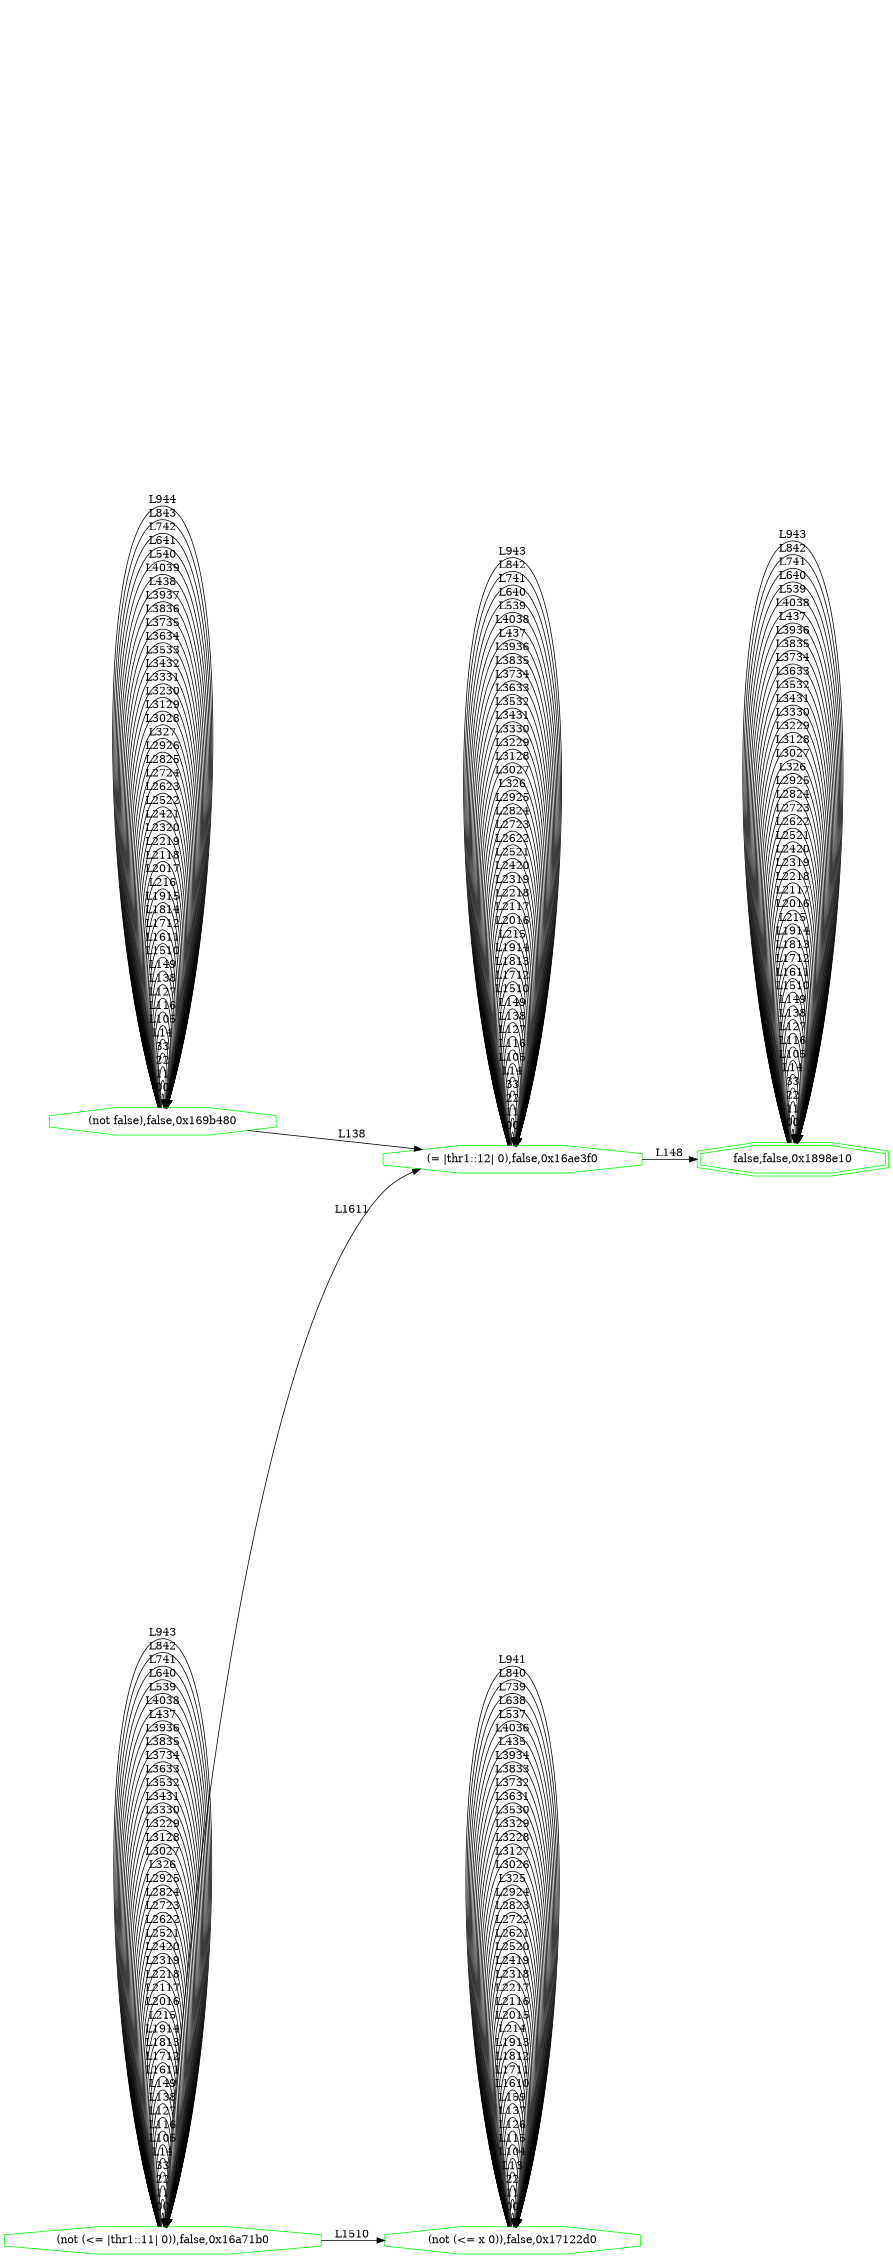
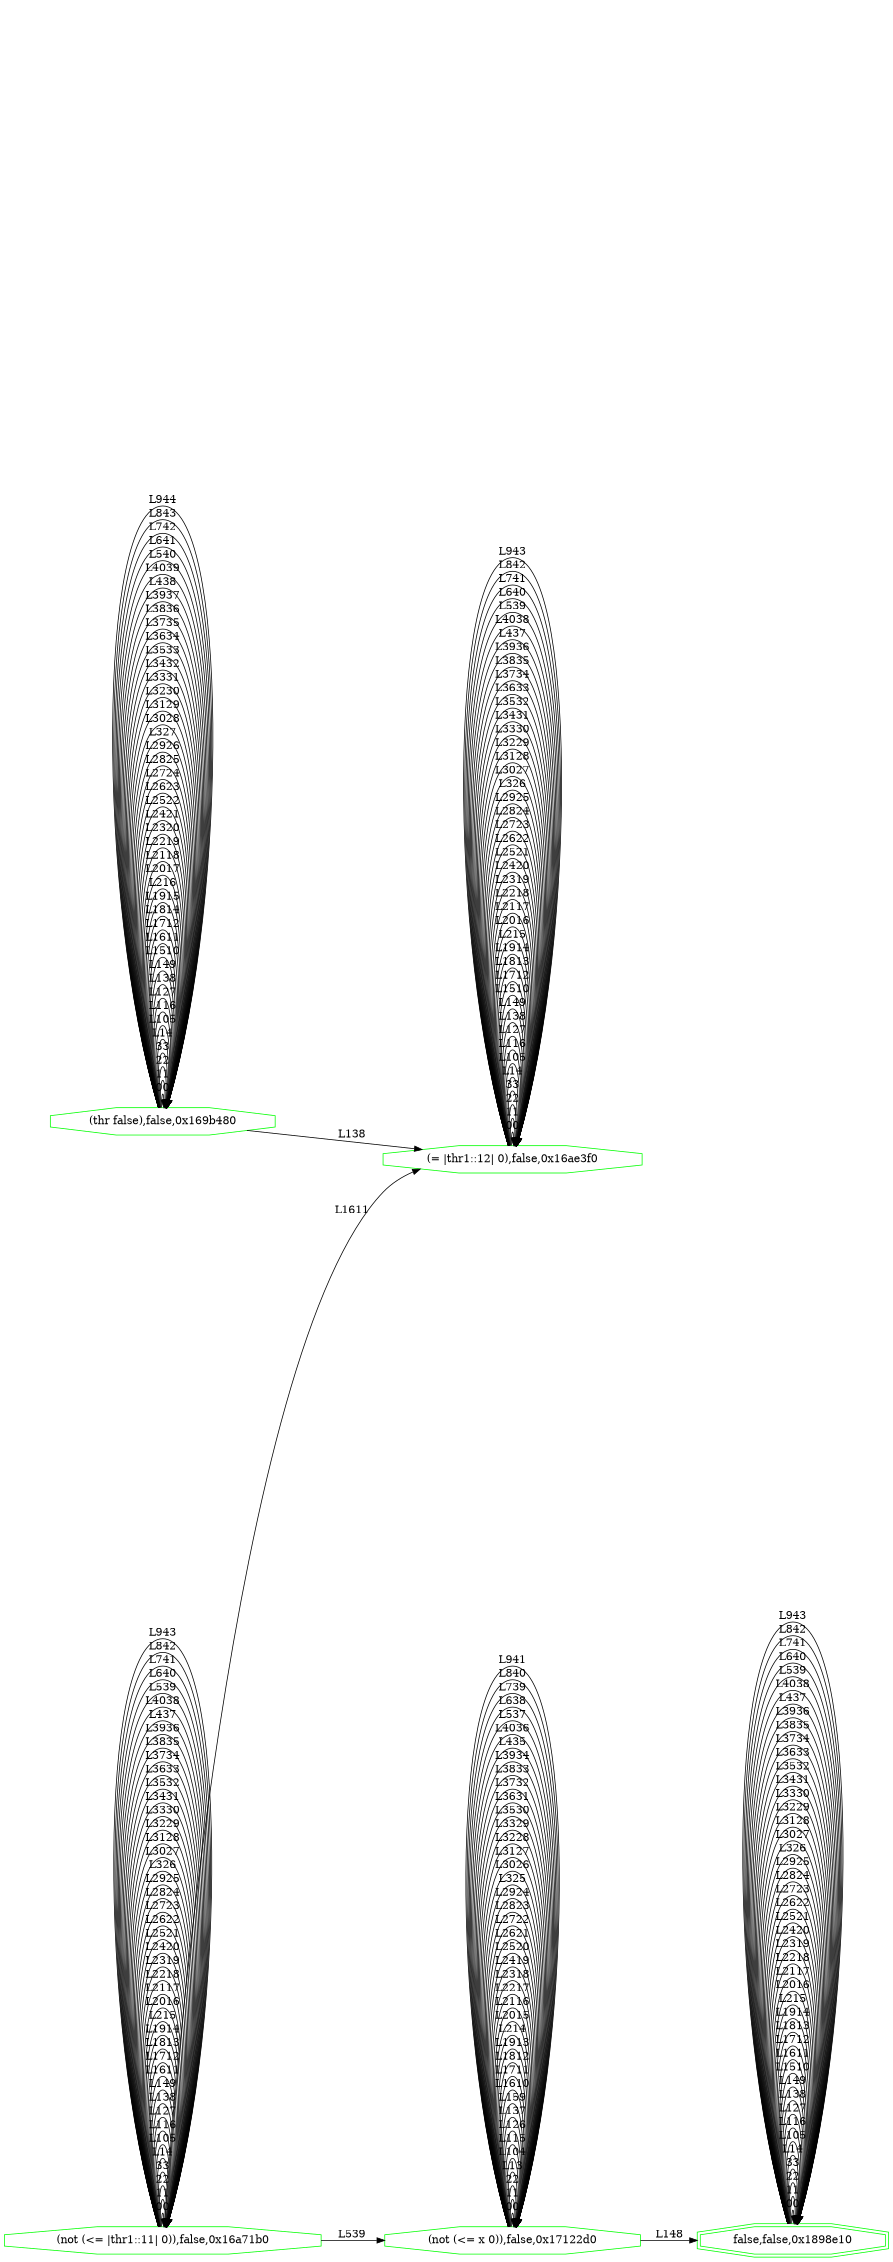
node "(not false),false,0x169b480": label "(not false),false,0x169b480" -> "(thr false),false,0x169b480"
edge "(= |thr1::12| 0),false,0x16ae3f0" -> "false,false,0x1898e10": now "(not (<= x 0)),false,0x17122d0" -> "false,false,0x1898e10"
edge "(not (<= |thr1::11| 0)),false,0x16a71b0" -> "(not (<= x 0)),false,0x17122d0": label "L1510" -> "L539"
